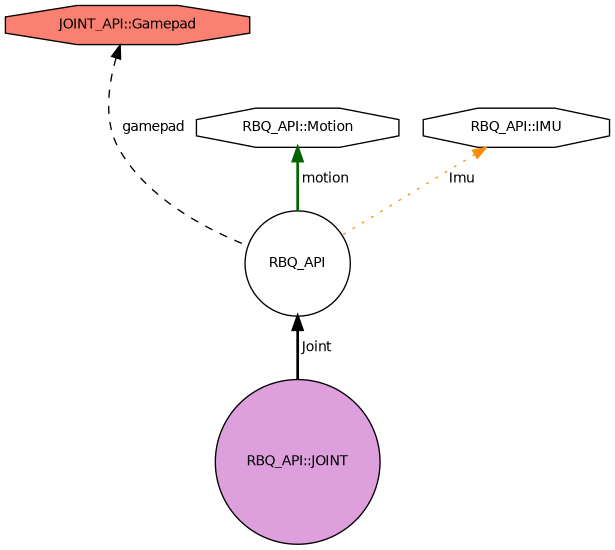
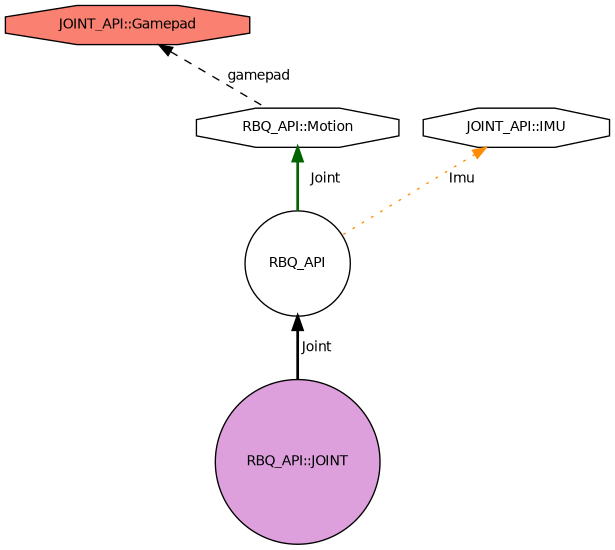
node "RBQ_API::IMU": label "RBQ_API::IMU" -> "JOINT_API::IMU"
edge "RBQ_API" -> "JOINT_API::Gamepad": now "RBQ_API::Motion" -> "JOINT_API::Gamepad"
edge "RBQ_API" -> "RBQ_API::Motion": label " motion" -> " Joint"
